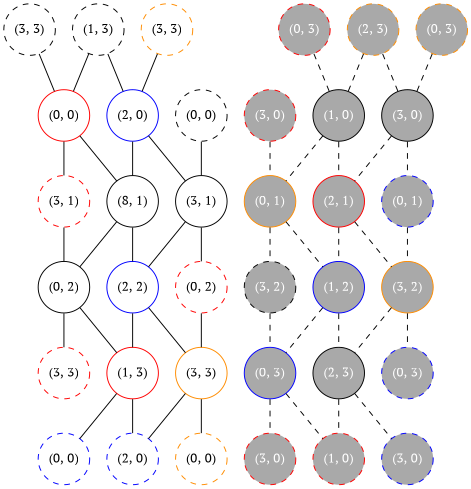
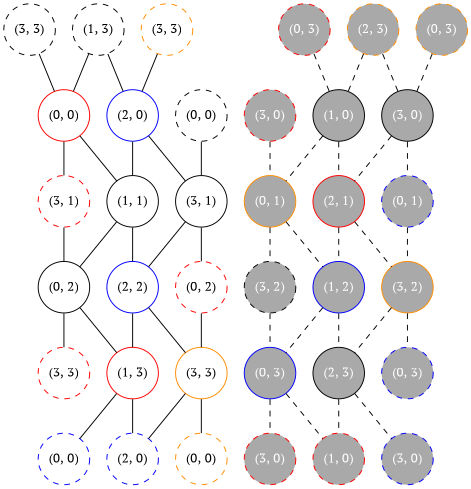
node "(8, 1)": label "(8, 1)" -> "(1, 1)"
